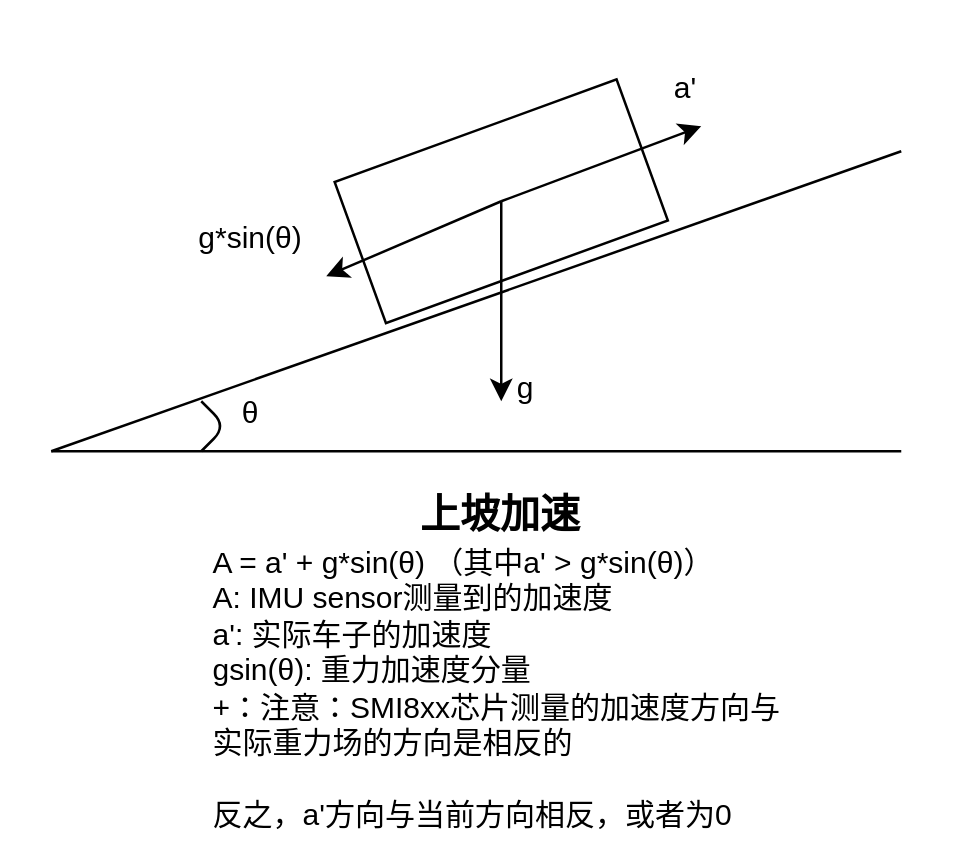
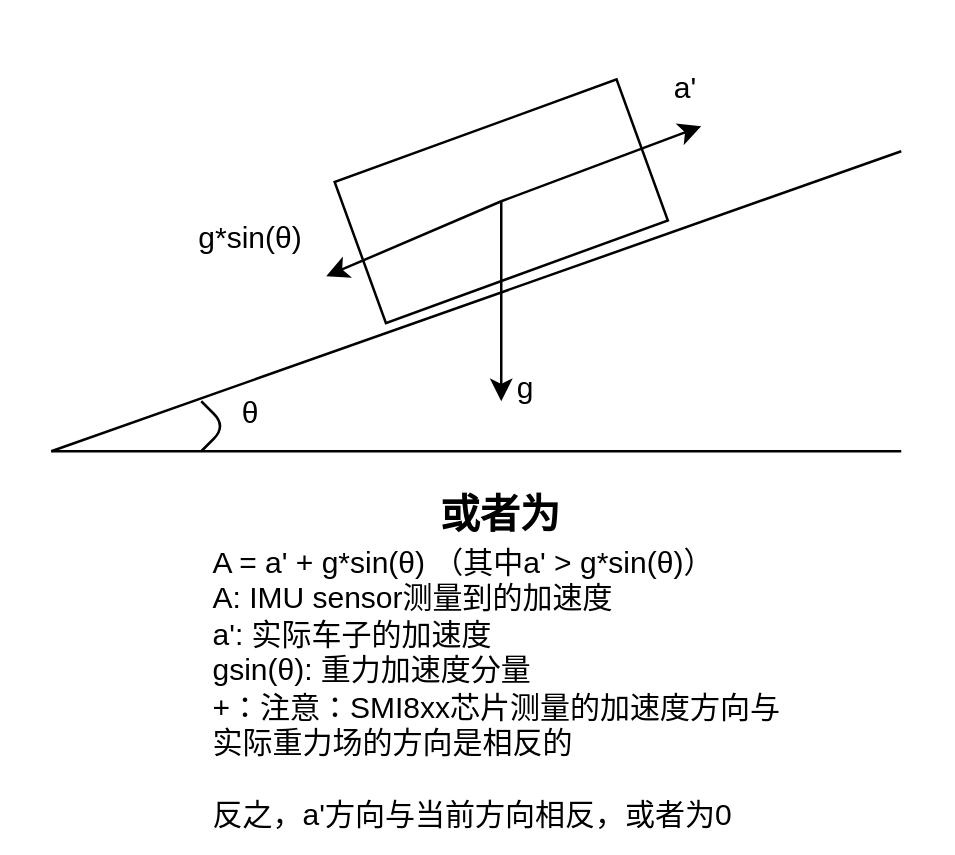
node "上坡加速": label "上坡加速" -> "或者为"
